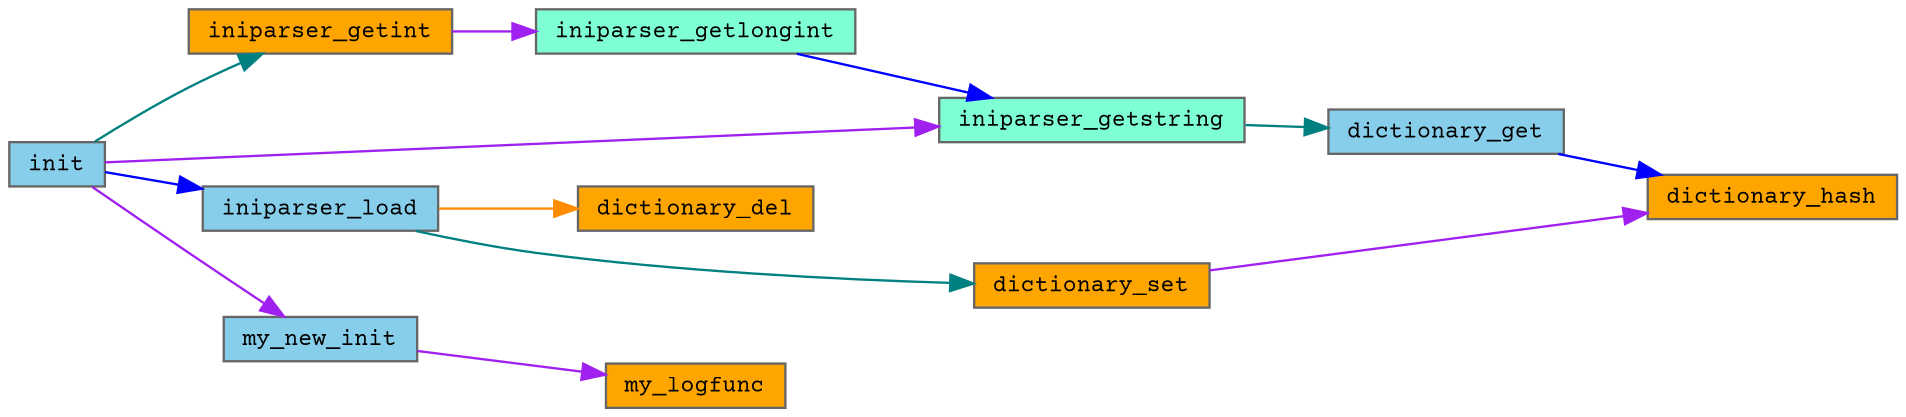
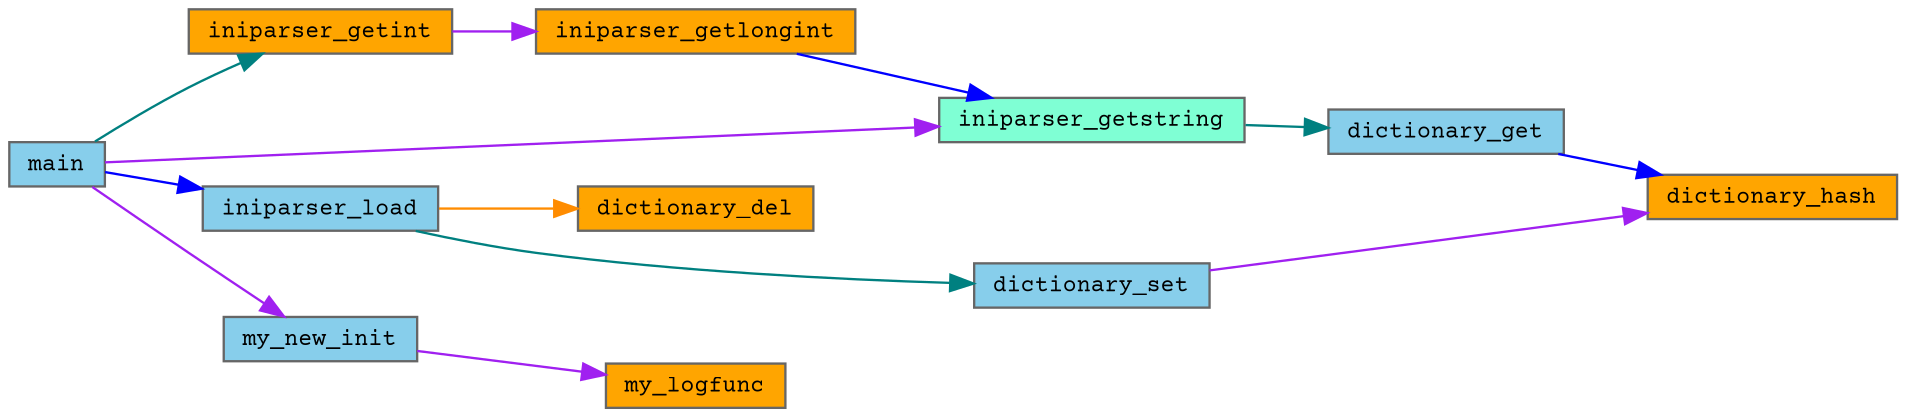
node "iniparser_getlongint": fillcolor aquamarine -> orange
node "init": label "init" -> "main"
node "dictionary_set": fillcolor orange -> skyblue
